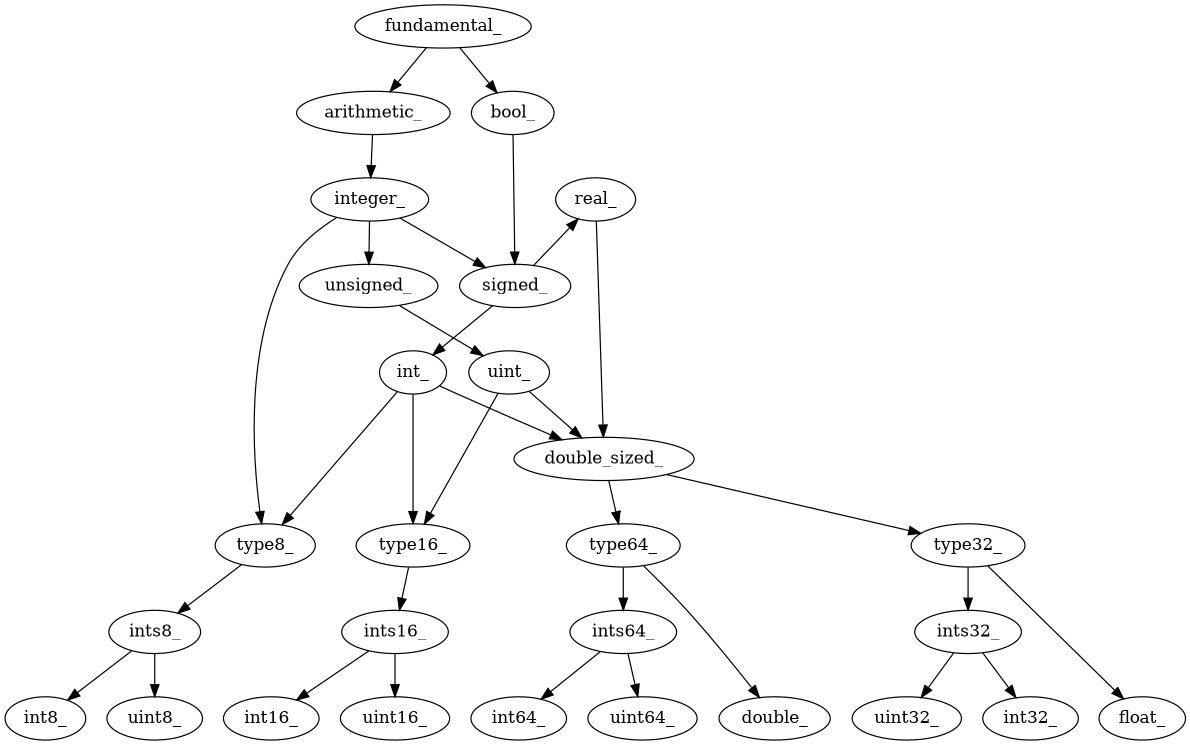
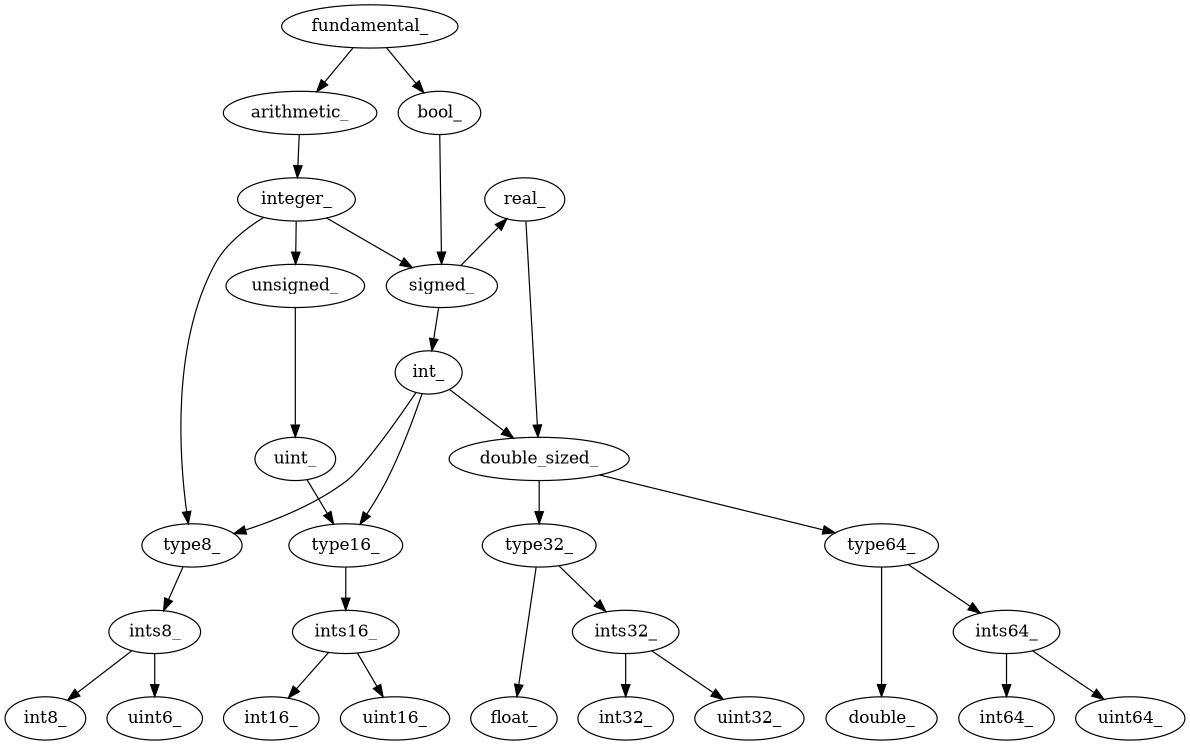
edge "uint_" -> "double_sized_": removed
node "uint8_": label "uint8_" -> "uint6_"
